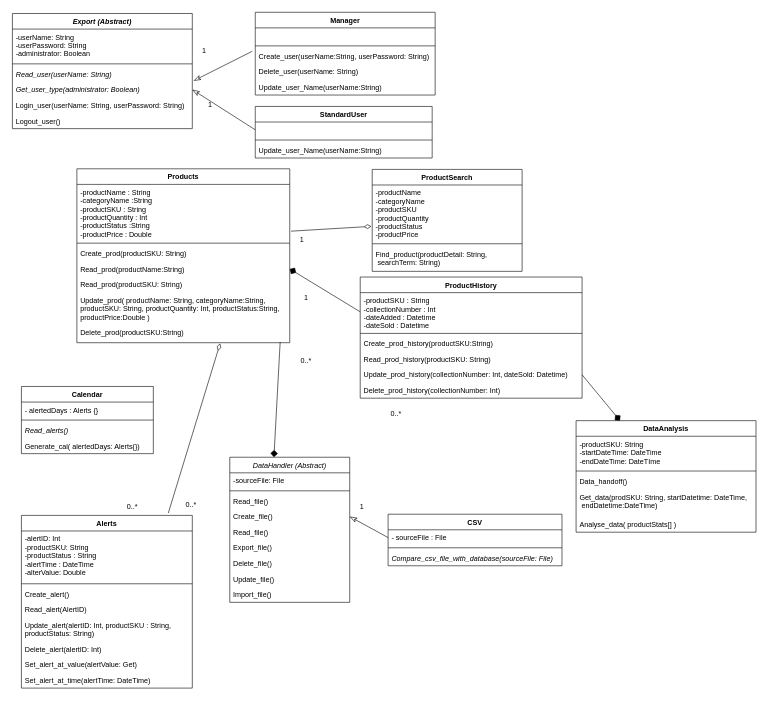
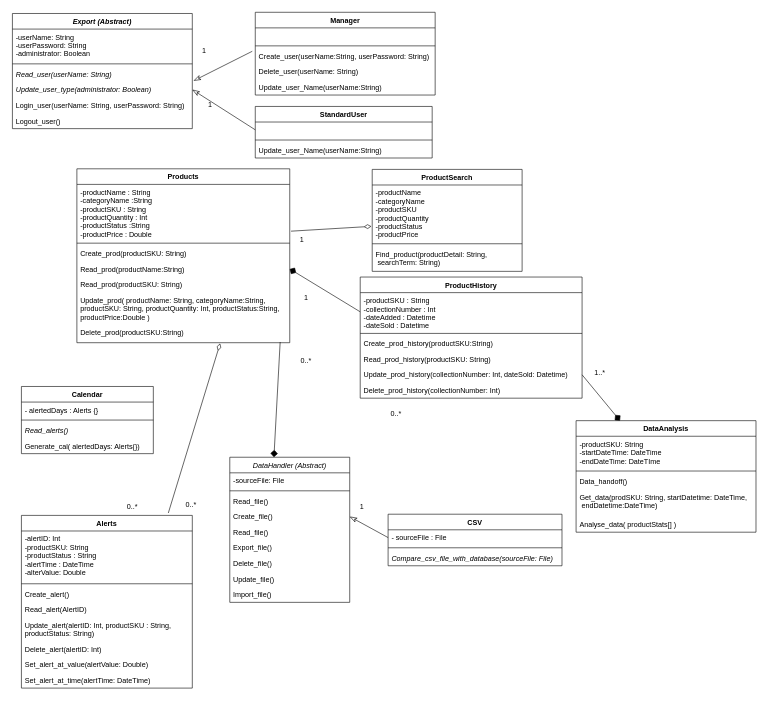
node "Get_user_type(administrator: Boolean)": label "Get_user_type(administrator: Boolean)" -> "Update_user_type(administrator: Boolean)"
node "1..*": added
node "Set_alert_at_value(alertValue: Get)": label "Set_alert_at_value(alertValue: Get)" -> "Set_alert_at_value(alertValue: Double)"
